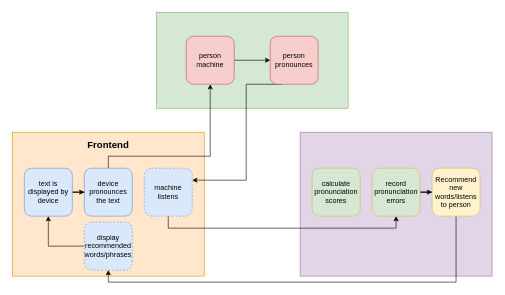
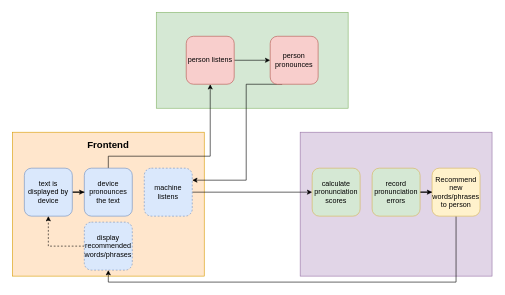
node "person machine": label "person machine" -> "person listens"
edge "machine listens" -> "calculate pronunciation scores": added
node "Recommend new words/listens to person": label "Recommend new words/listens to person" -> "Recommend new words/phrases to person"
edge "machine listens" -> "record pronunciation errors": removed
edge "display recommended words/phrases" -> "text is displayed by device": style solid -> dashed
